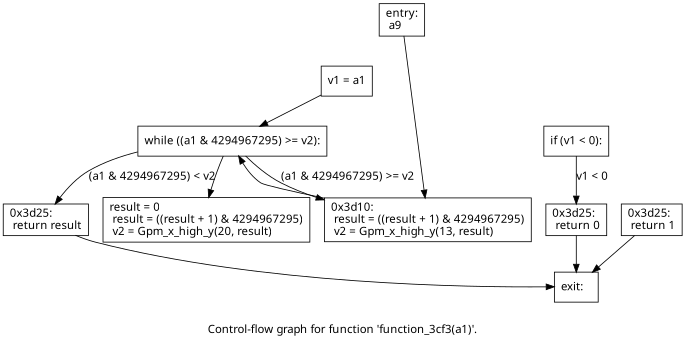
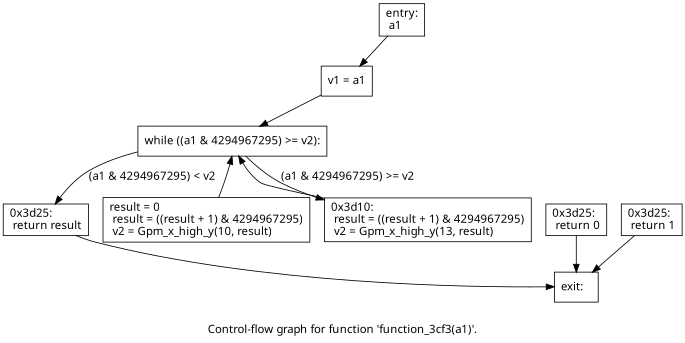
node "entry:": text "a9" -> "a1"
edge "entry:" -> "0x3d10:": now "entry:" -> "v1 = a1"
node "if (v1 < 0):": removed
edge "while ((a1 & 4294967295) >= v2):" -> "result = 0": reversed
node "result = 0": text "v2 = Gpm_x_high_y(20, result)" -> "v2 = Gpm_x_high_y(10, result)"
